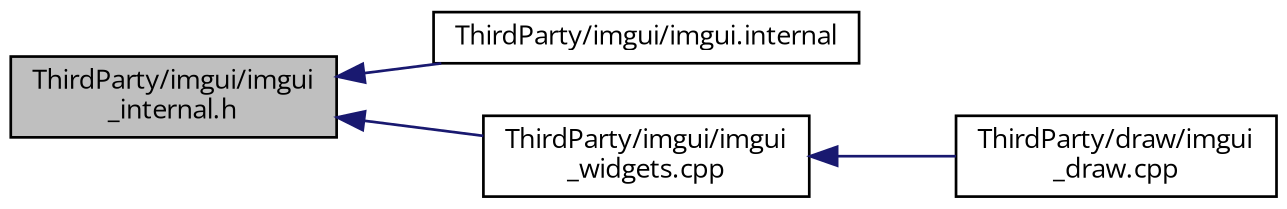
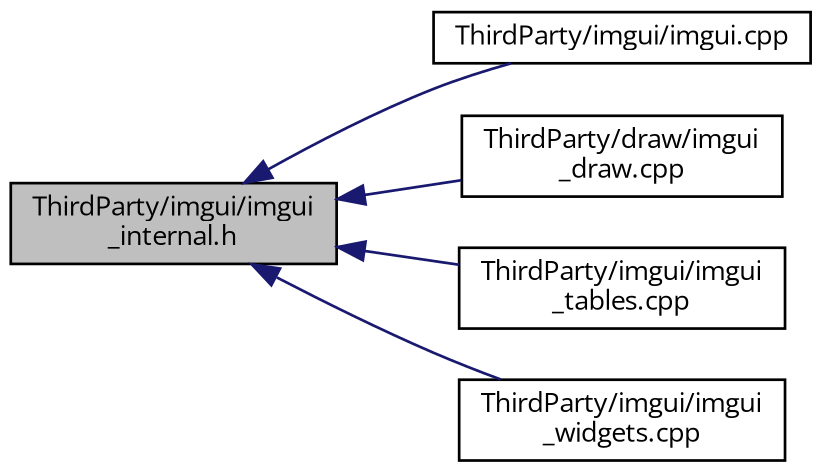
node "ThirdParty/imgui/imgui.internal": label "ThirdParty/imgui/imgui.internal" -> "ThirdParty/imgui/imgui.cpp"
edge "ThirdParty/draw/imgui _draw.cpp" -> "ThirdParty/imgui/imgui _widgets.cpp": now "ThirdParty/draw/imgui _draw.cpp" -> "ThirdParty/imgui/imgui _internal.h"
node "ThirdParty/imgui/imgui _tables.cpp": added
